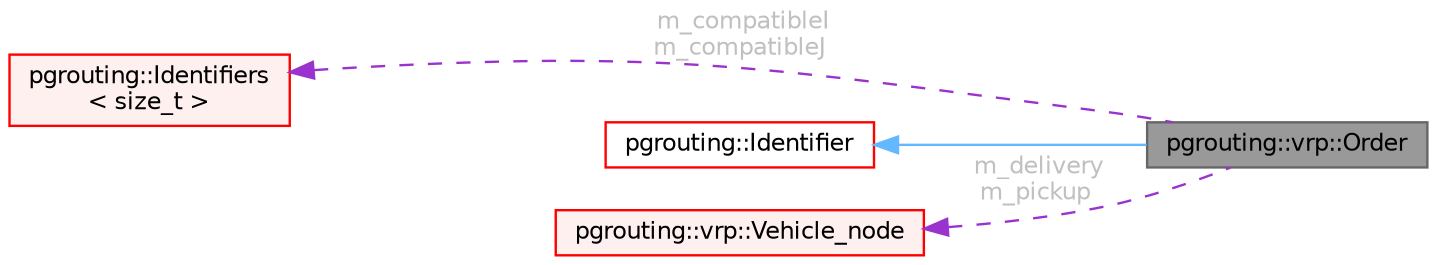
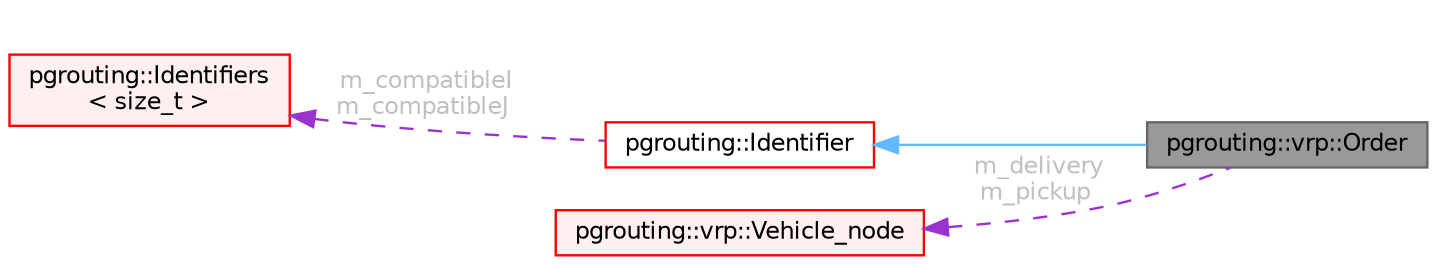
edge "pgrouting::vrp::Order" -> "pgrouting::Identifiers < size_t >": now "pgrouting::Identifier" -> "pgrouting::Identifiers < size_t >"
